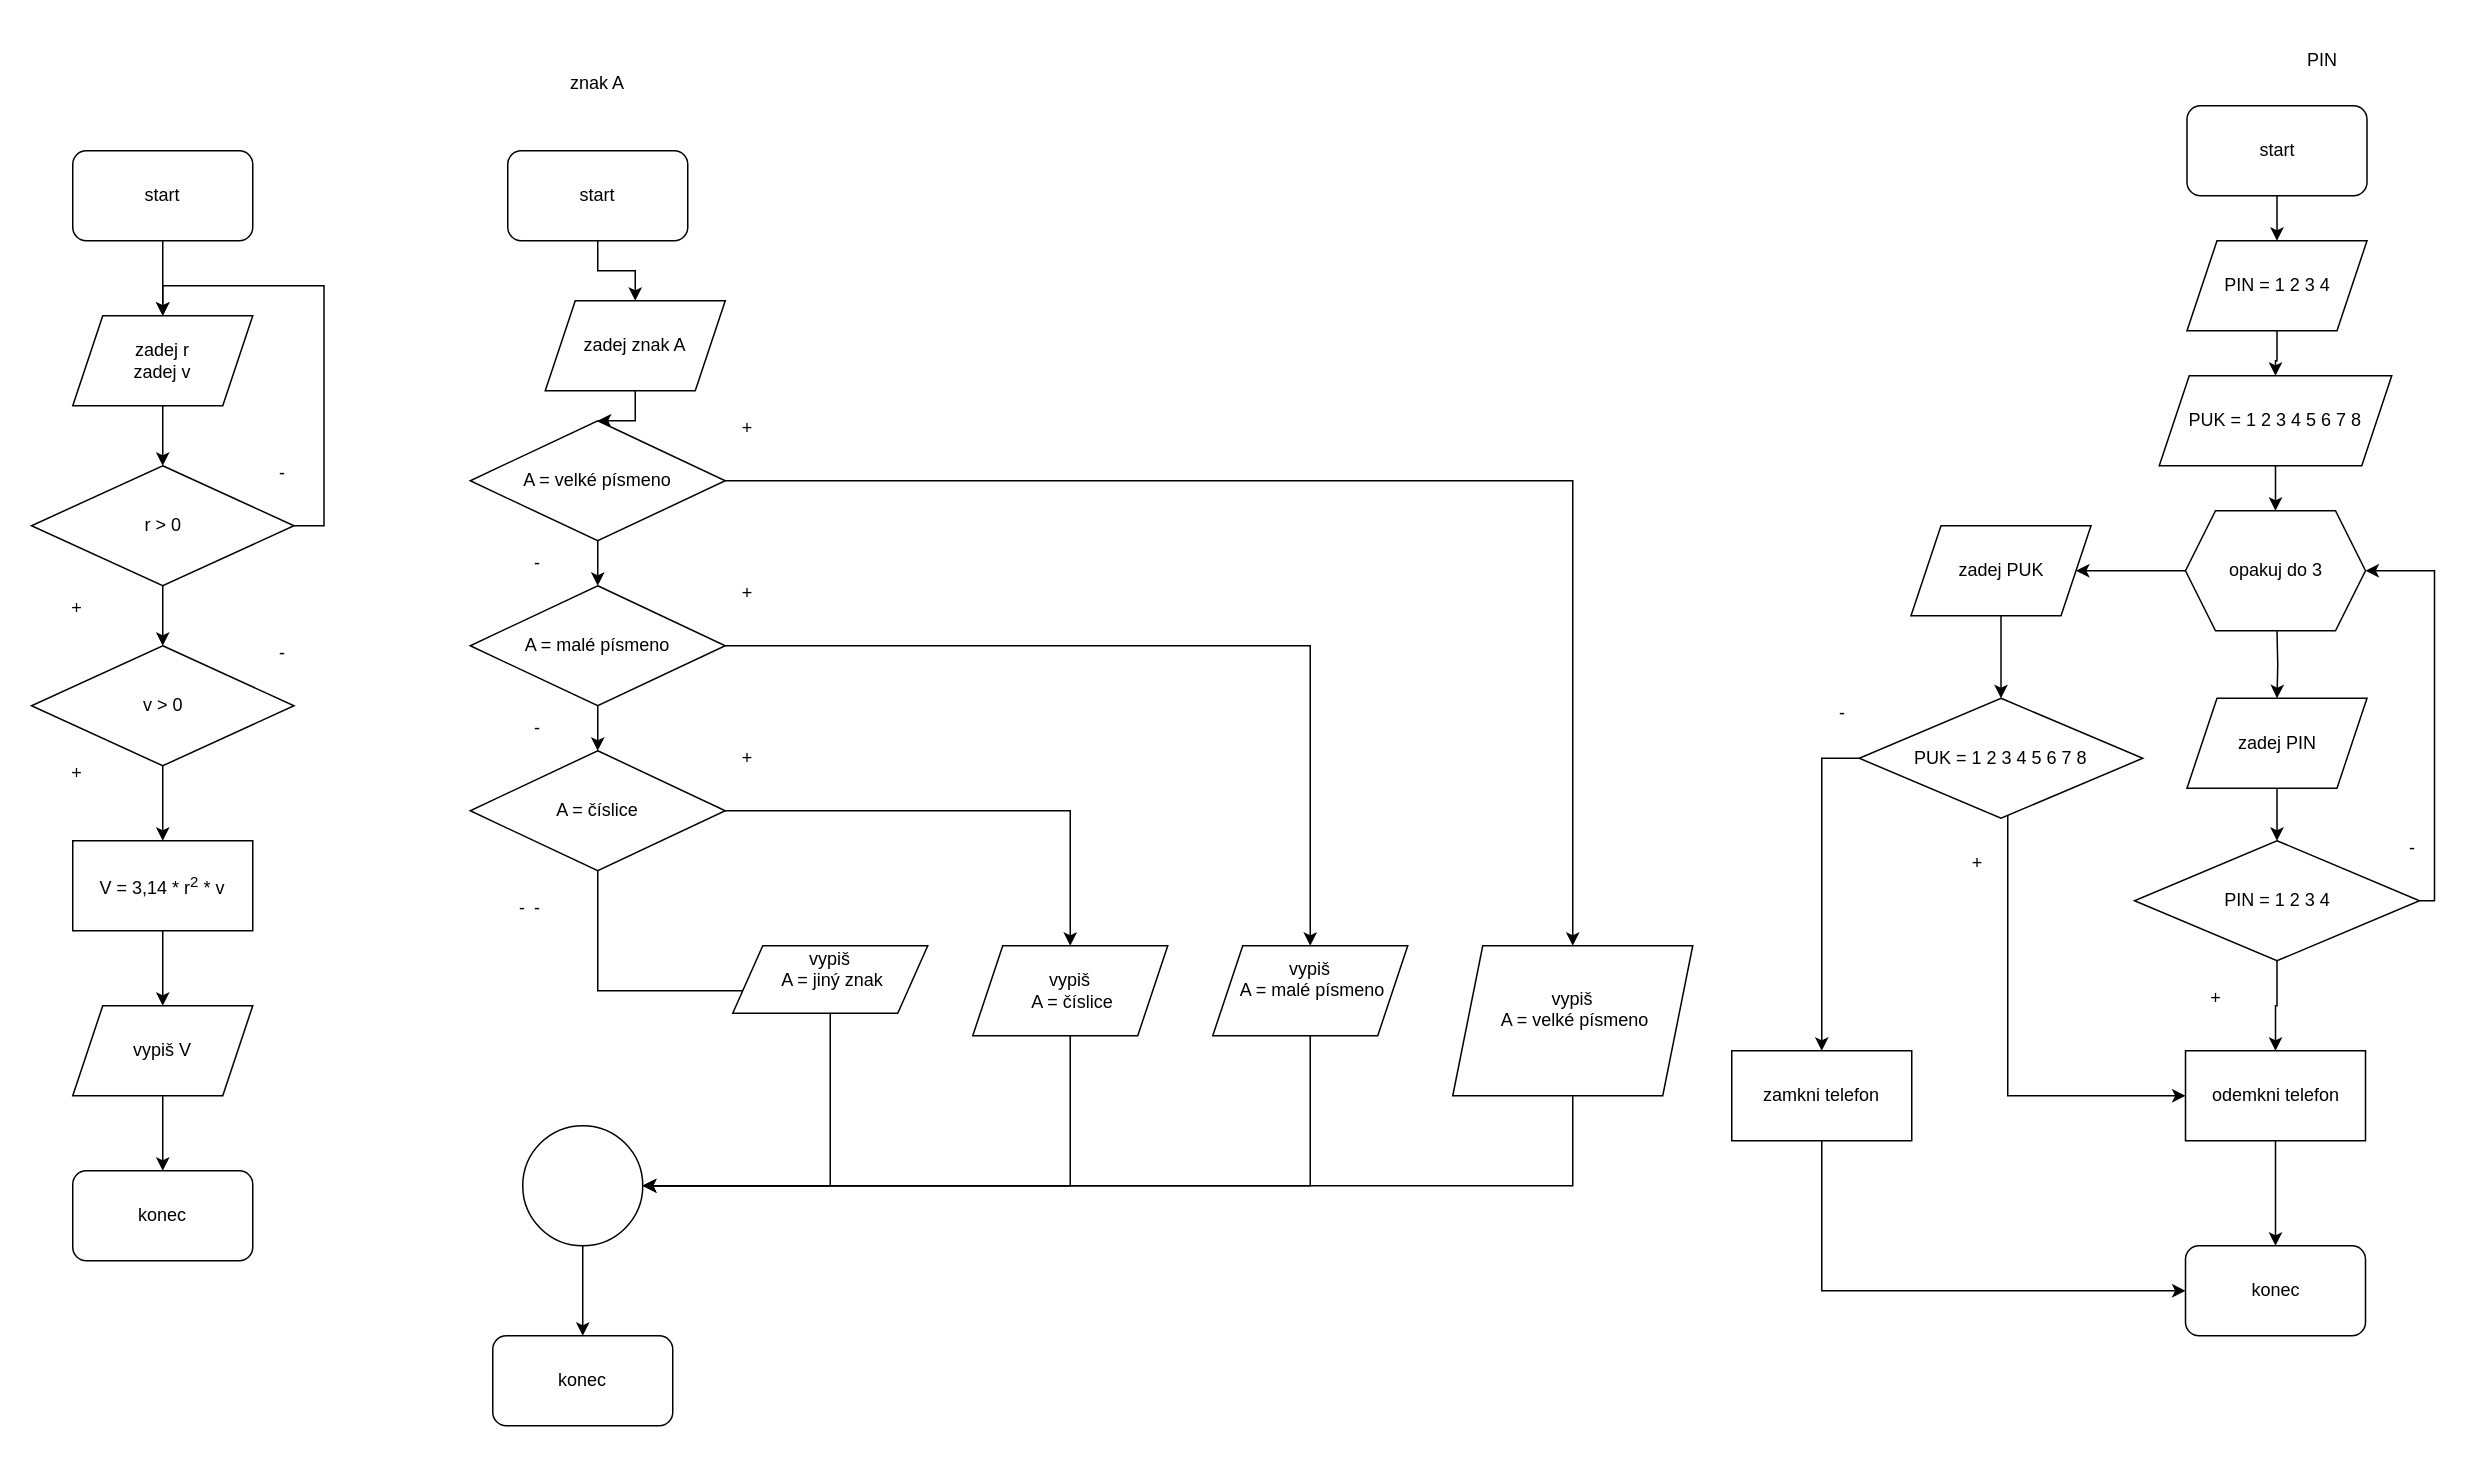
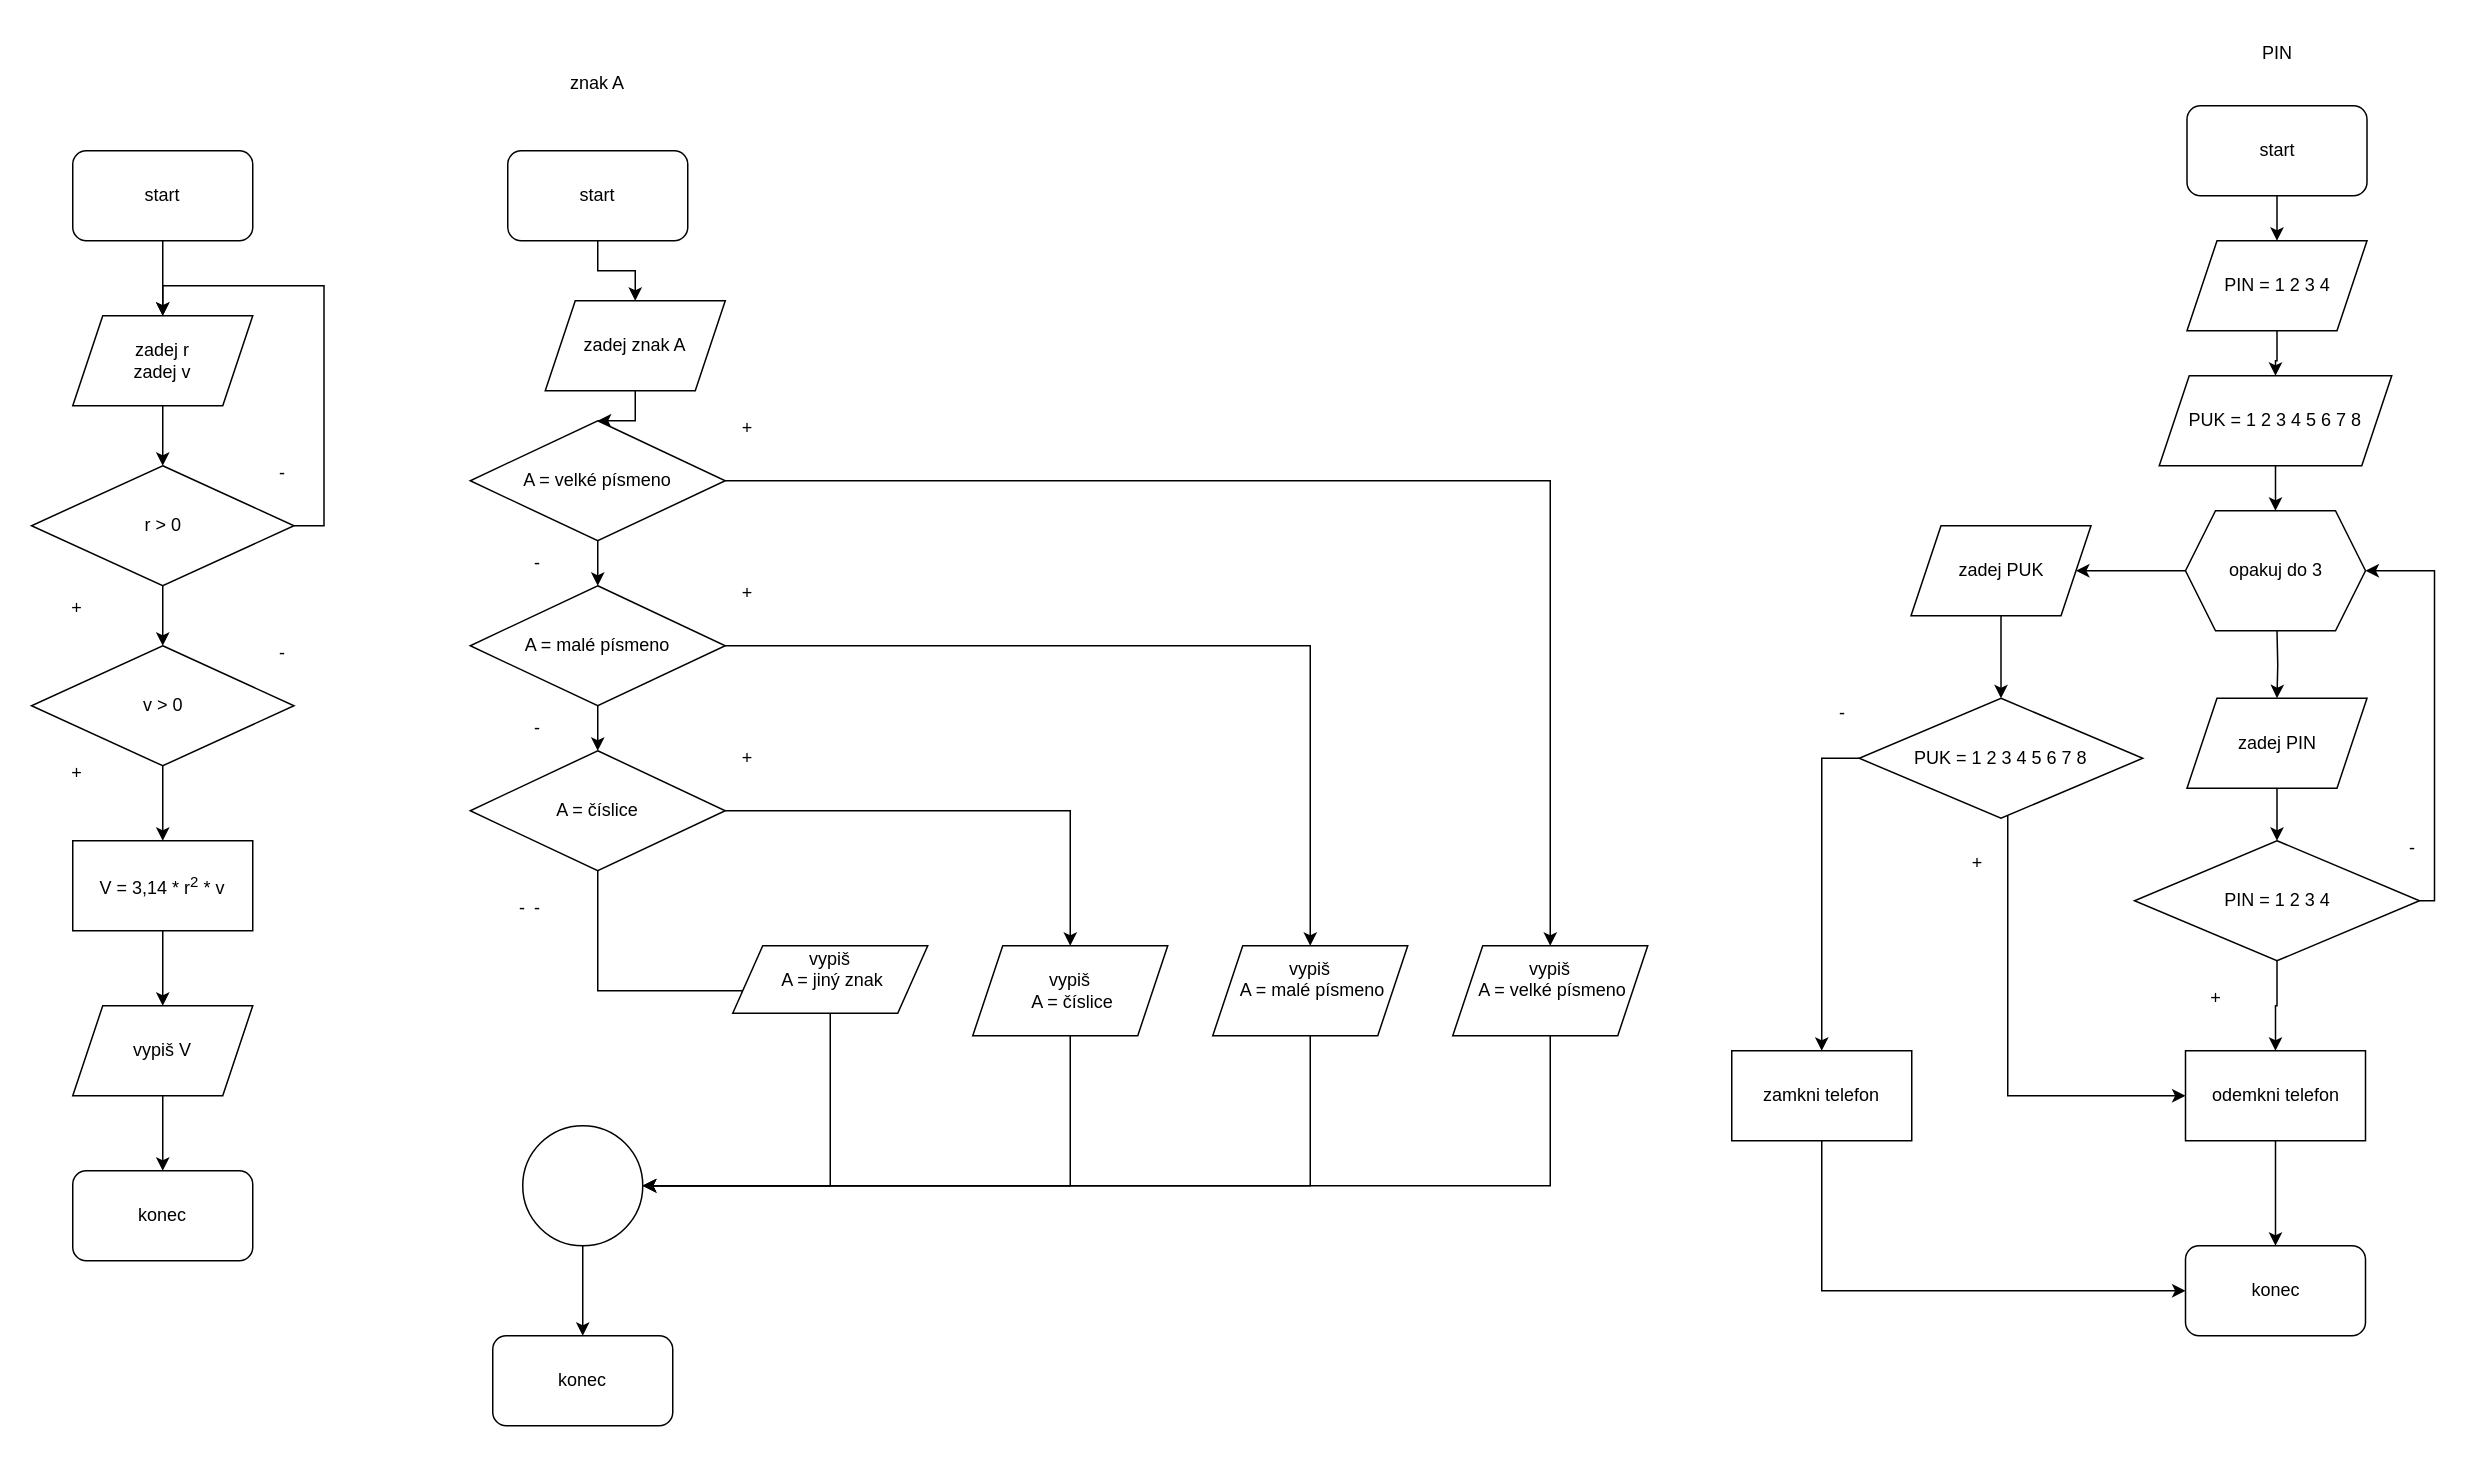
node "PIN": moved (2322, 61) -> (2277, 53)
node "vypiš A = velké písmeno": size 240x150 -> 195x90
